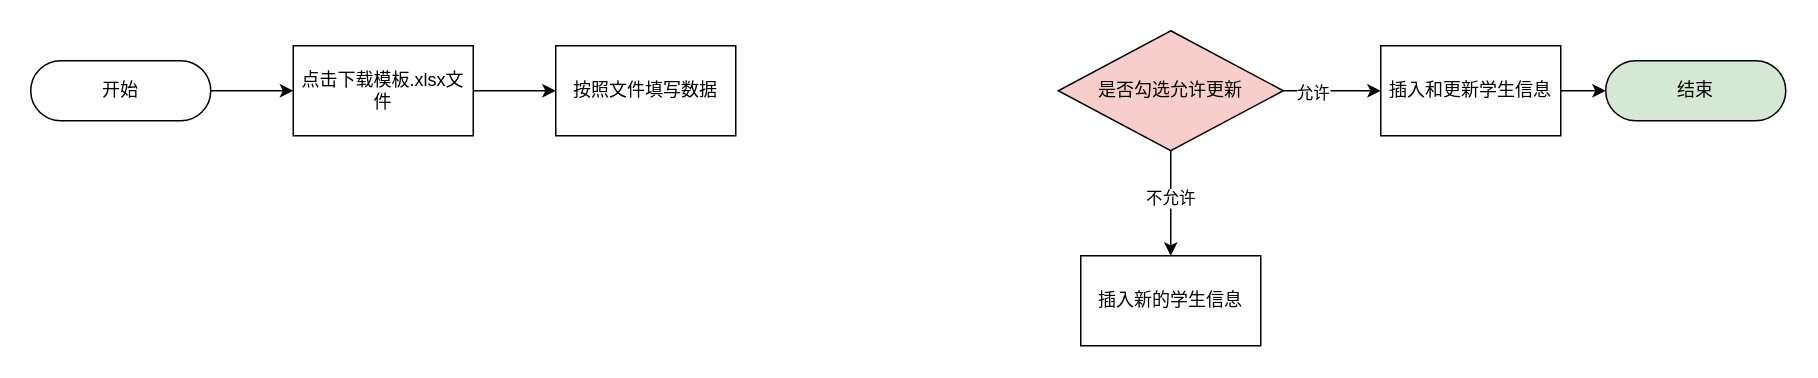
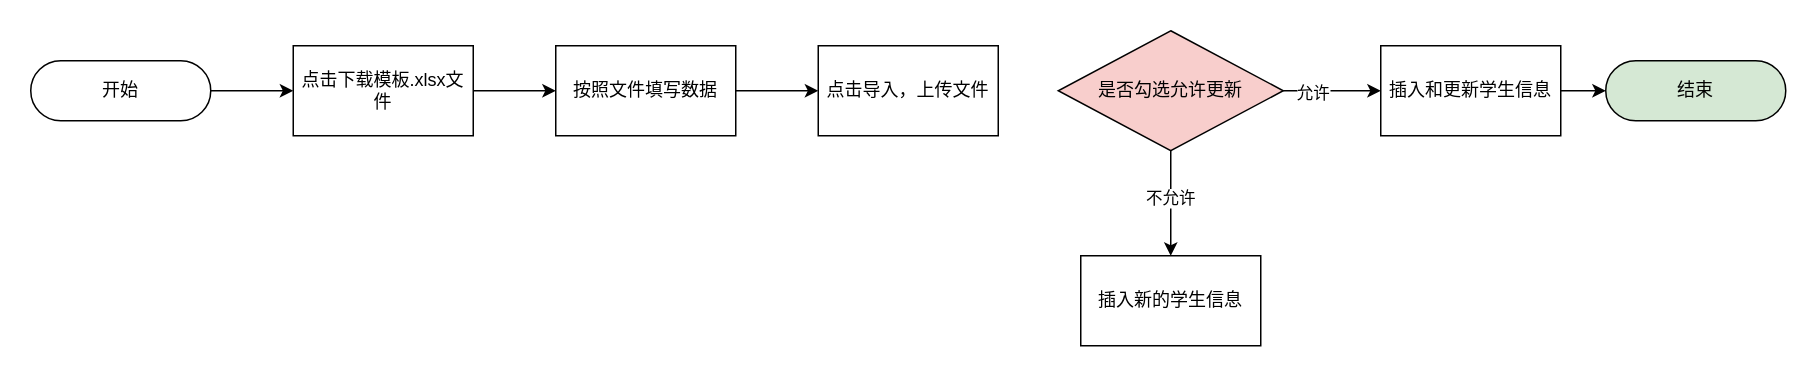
edge "按照文件填写数据" -> "点击导入，上传文件": added
node "点击导入，上传文件": added
